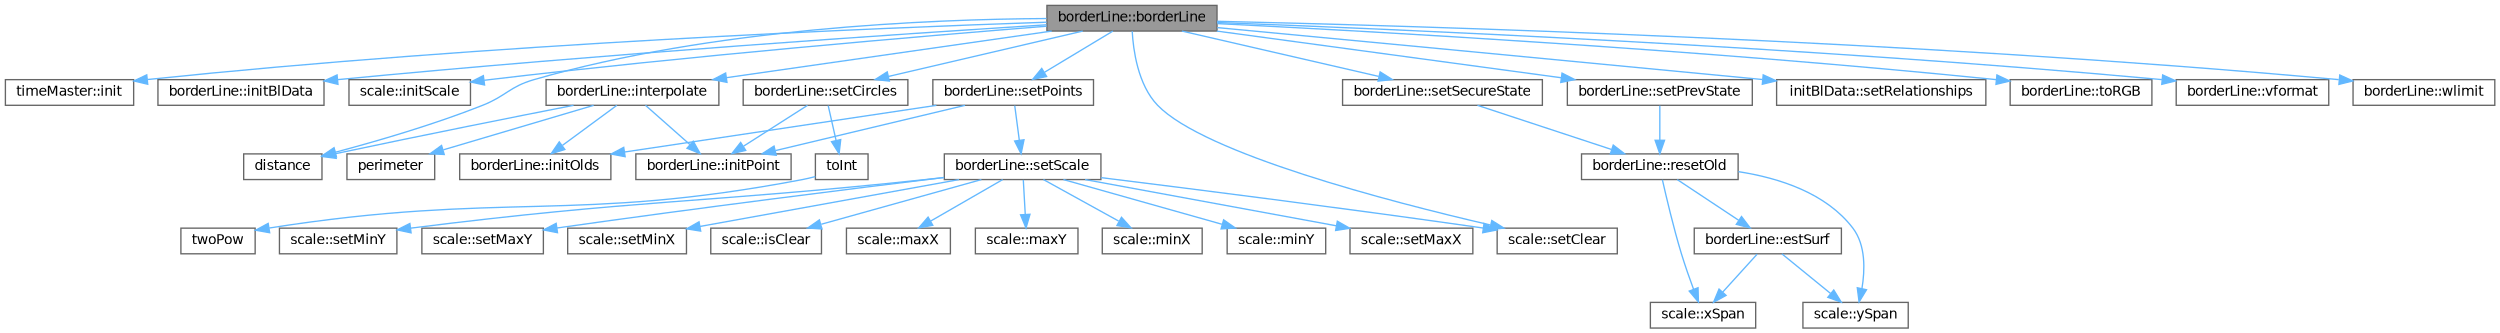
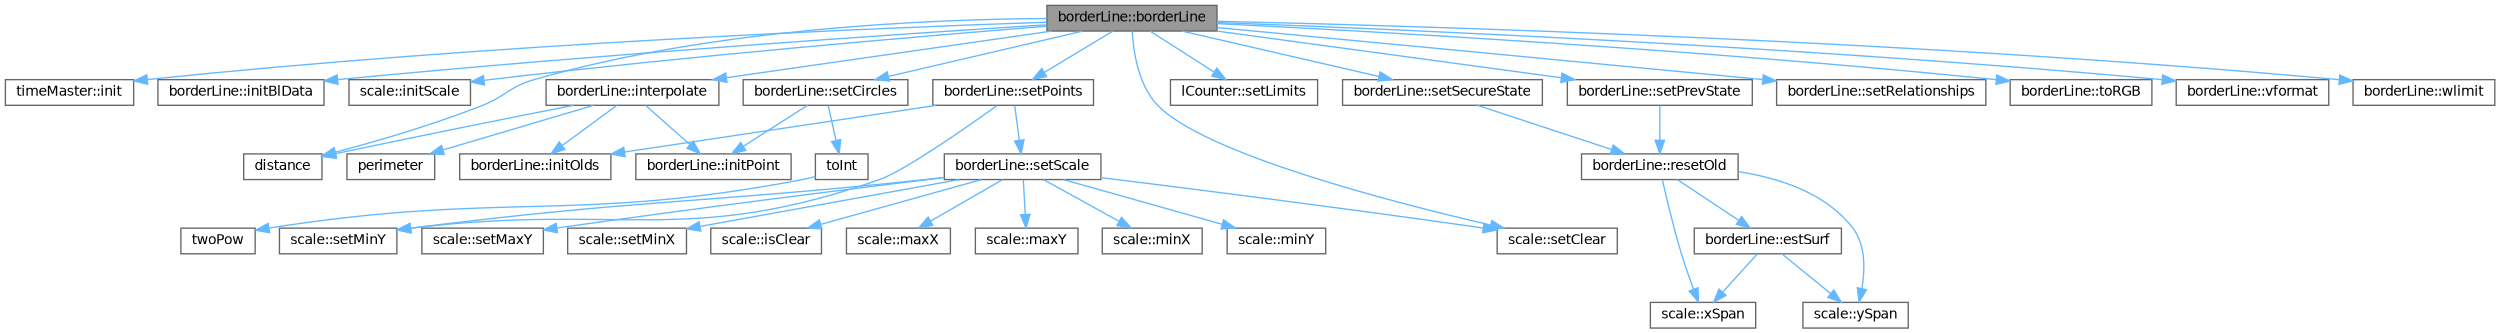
node "lCounter::setLimits": added
node "initBlData::setRelationships": label "initBlData::setRelationships" -> "borderLine::setRelationships"
edge "borderLine::setPoints" -> "borderLine::initPoint": now "borderLine::setPoints" -> "scale::setMinY"
node "scale::setMaxX": removed
